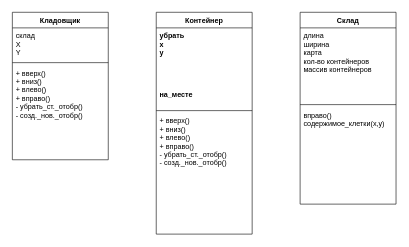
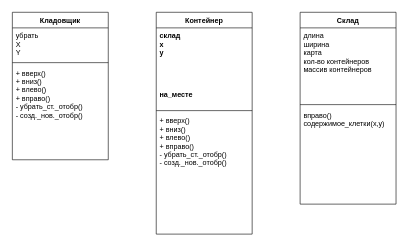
node "склад X Y": label "склад X Y" -> "убрать X Y"
node "убрать x y на_месте": label "убрать x y на_месте" -> "склад x y на_месте"
